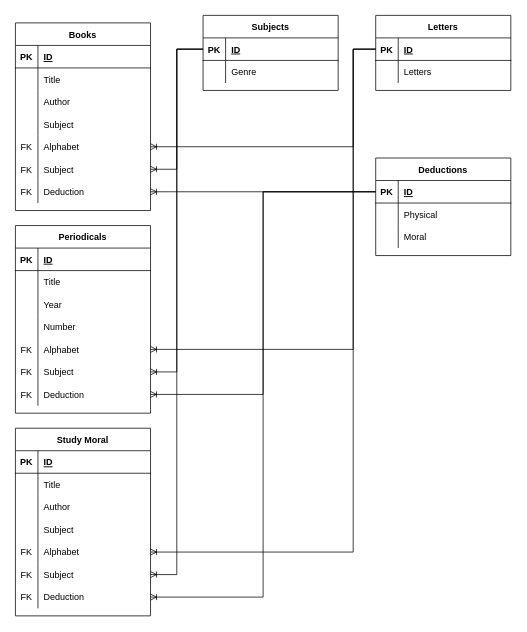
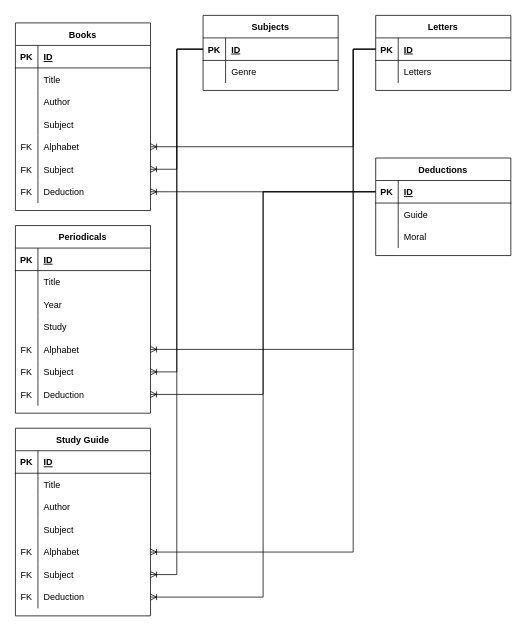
node "Physical": label "Physical" -> "Guide"
node "Number": label "Number" -> "Study"
node "Study Moral": label "Study Moral" -> "Study Guide"
